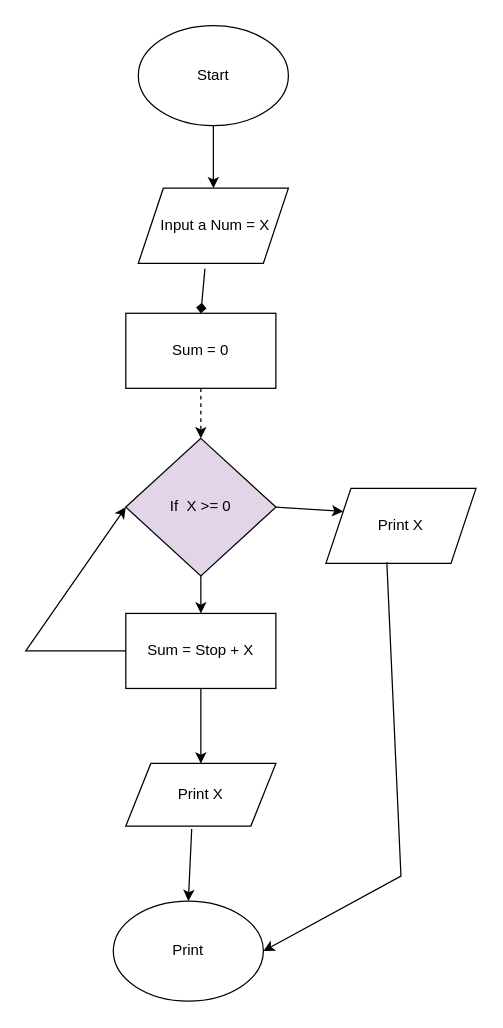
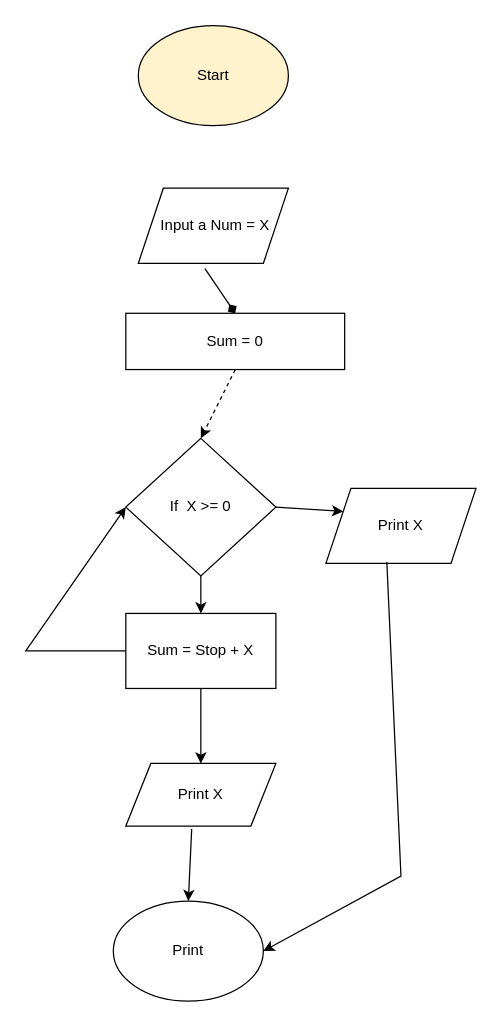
node "Start": fillcolor #ffffff -> #fff2cc
edge "Start" -> "Input a Num = X": removed
node "Sum = 0": size 150x75 -> 219x56
node "If X >= 0": fillcolor #e1d5e7 -> #ffffff
